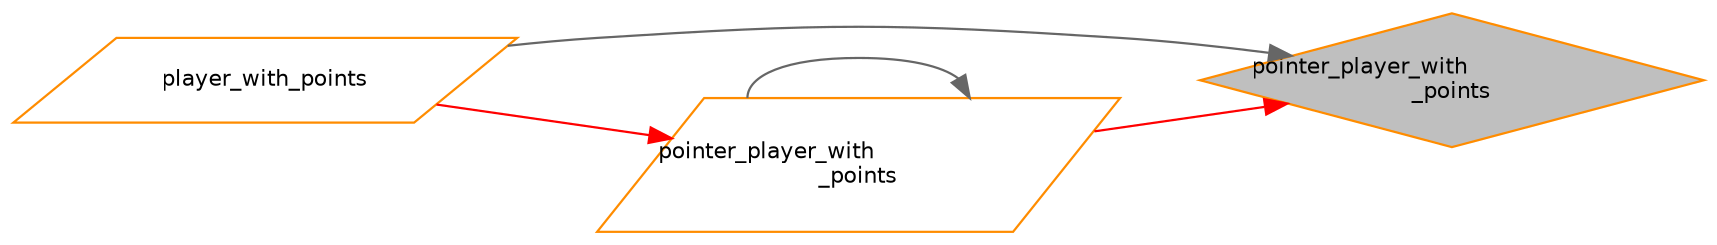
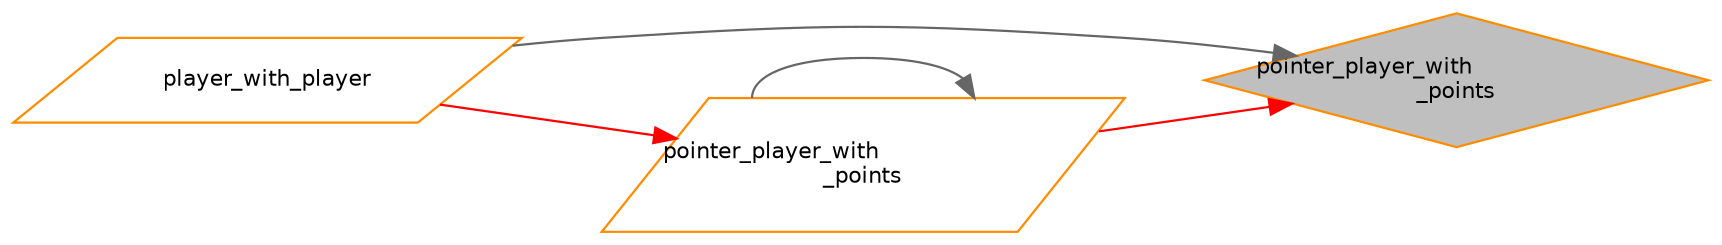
node "player_with_points": label "player_with_points" -> "player_with_player"
